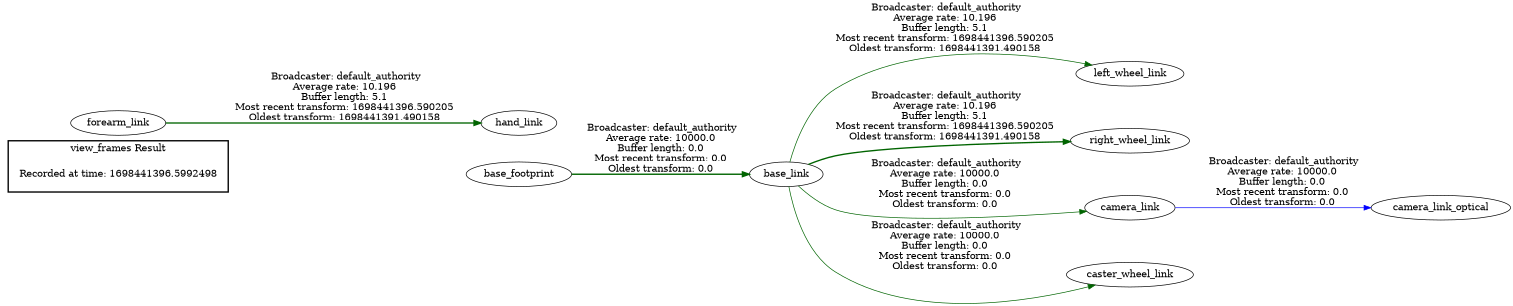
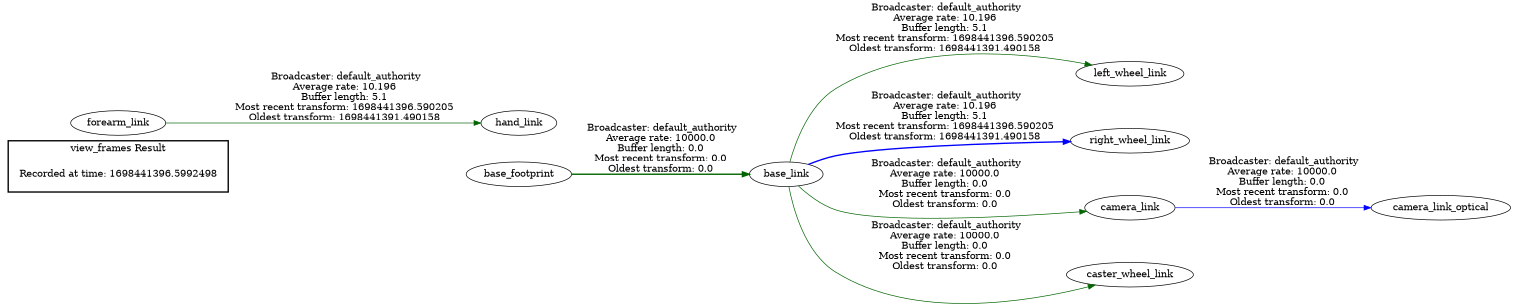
edge "forearm_link" -> "hand_link": style bold -> solid
edge "base_link" -> "right_wheel_link": color darkgreen -> blue
